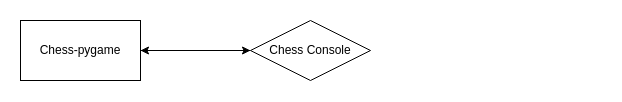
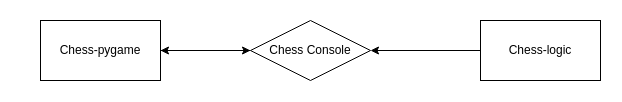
node "Chess-pygame": moved (81, 51) -> (101, 51)
edge "Chess-logic" -> "Chess Console": added
node "Chess-logic": added
